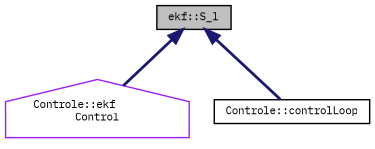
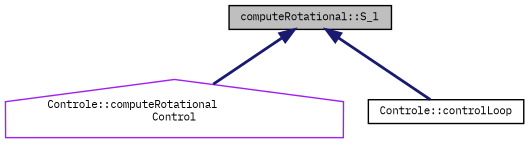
node "ekf::S_l": label "ekf::S_l" -> "computeRotational::S_l"
node "Controle::ekf Control": label "Controle::ekf Control" -> "Controle::computeRotational Control"
